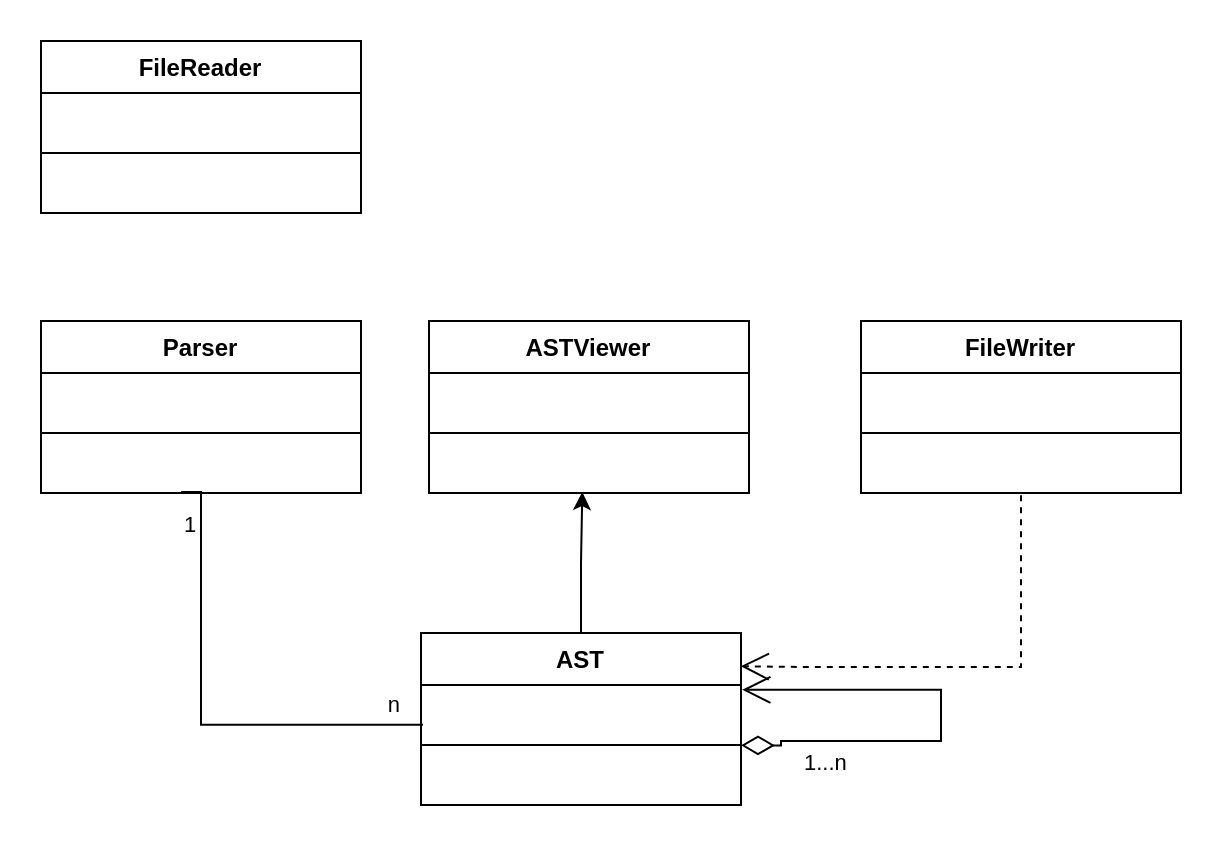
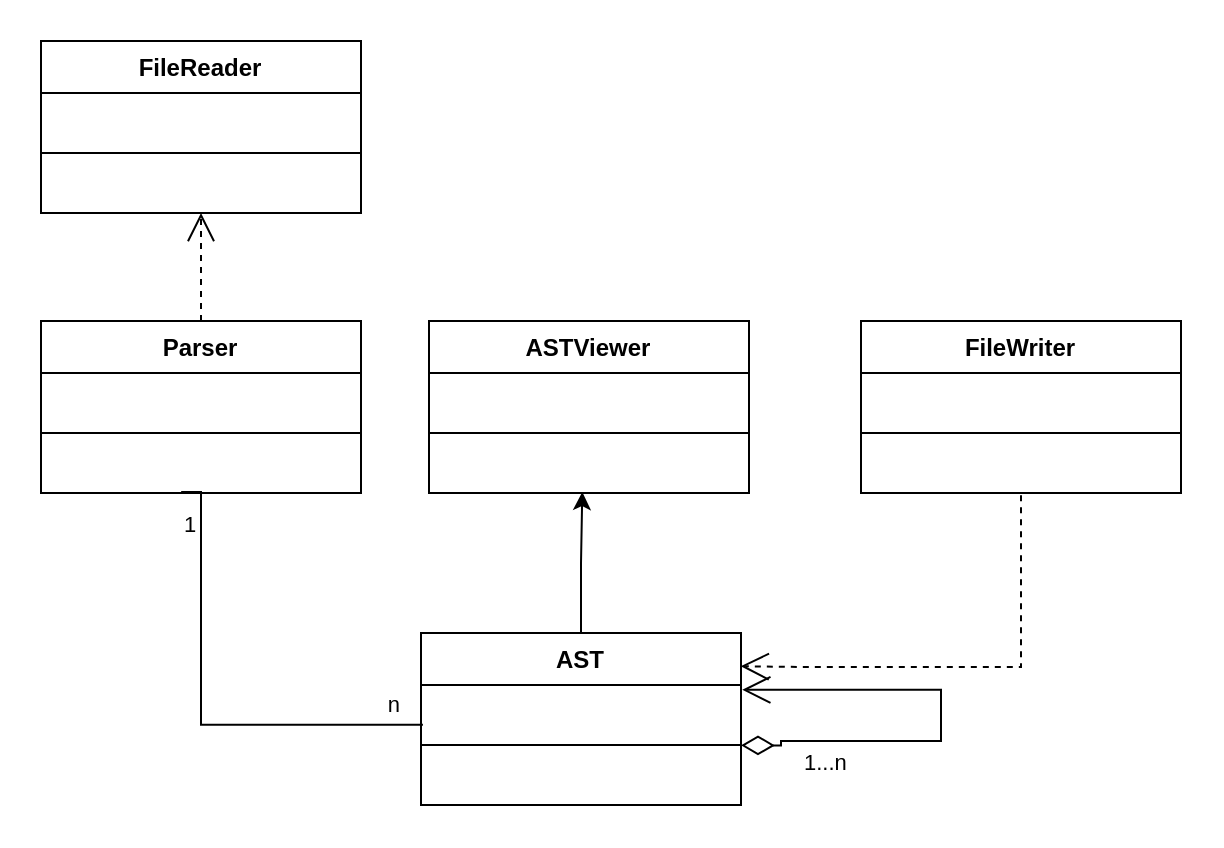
edge "Parser" -> "FileReader": added
